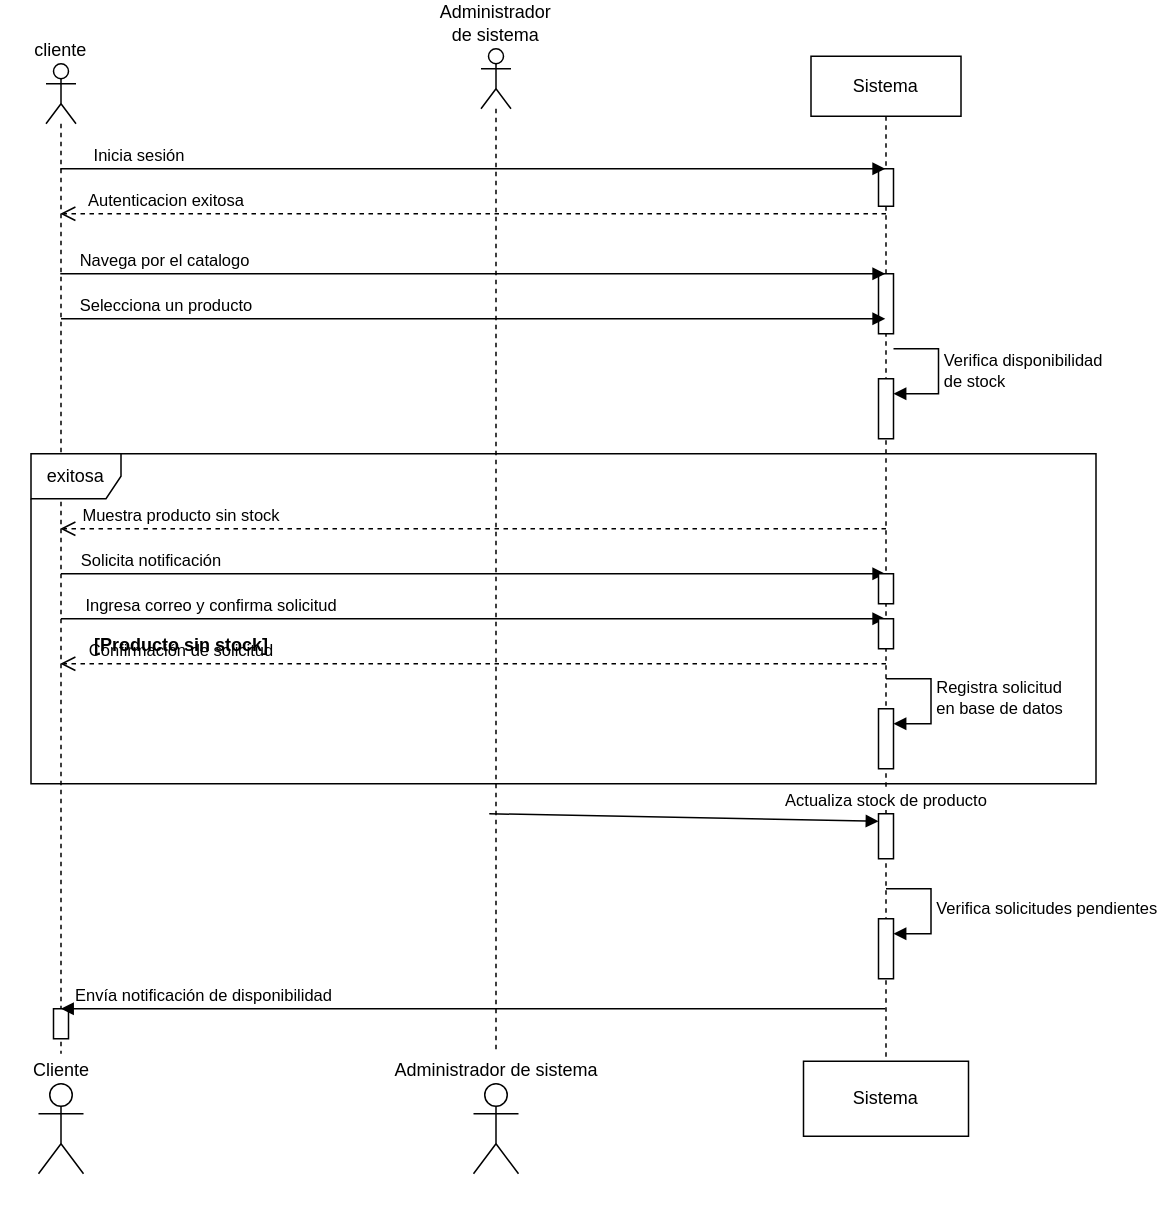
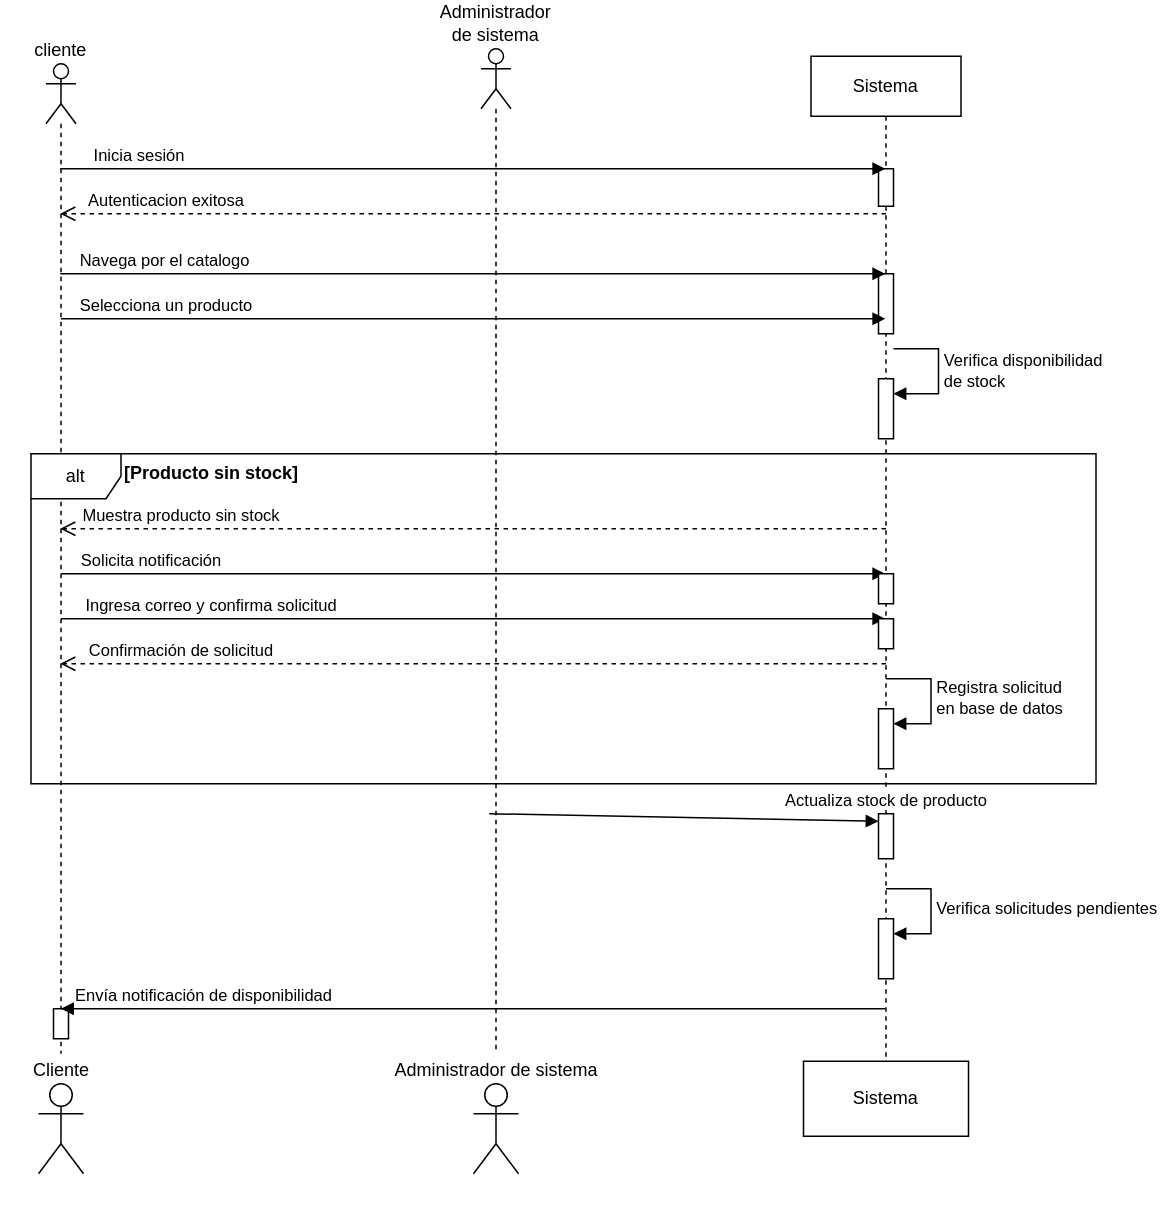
node "exitosa": label "exitosa" -> "alt"
node "[Producto sin stock]": moved (181, 646) -> (211, 473)
